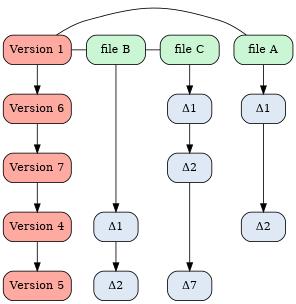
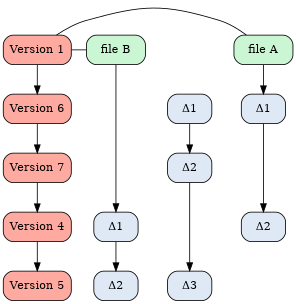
node "file C": removed
node "Δ7": label "Δ7" -> "Δ3"
